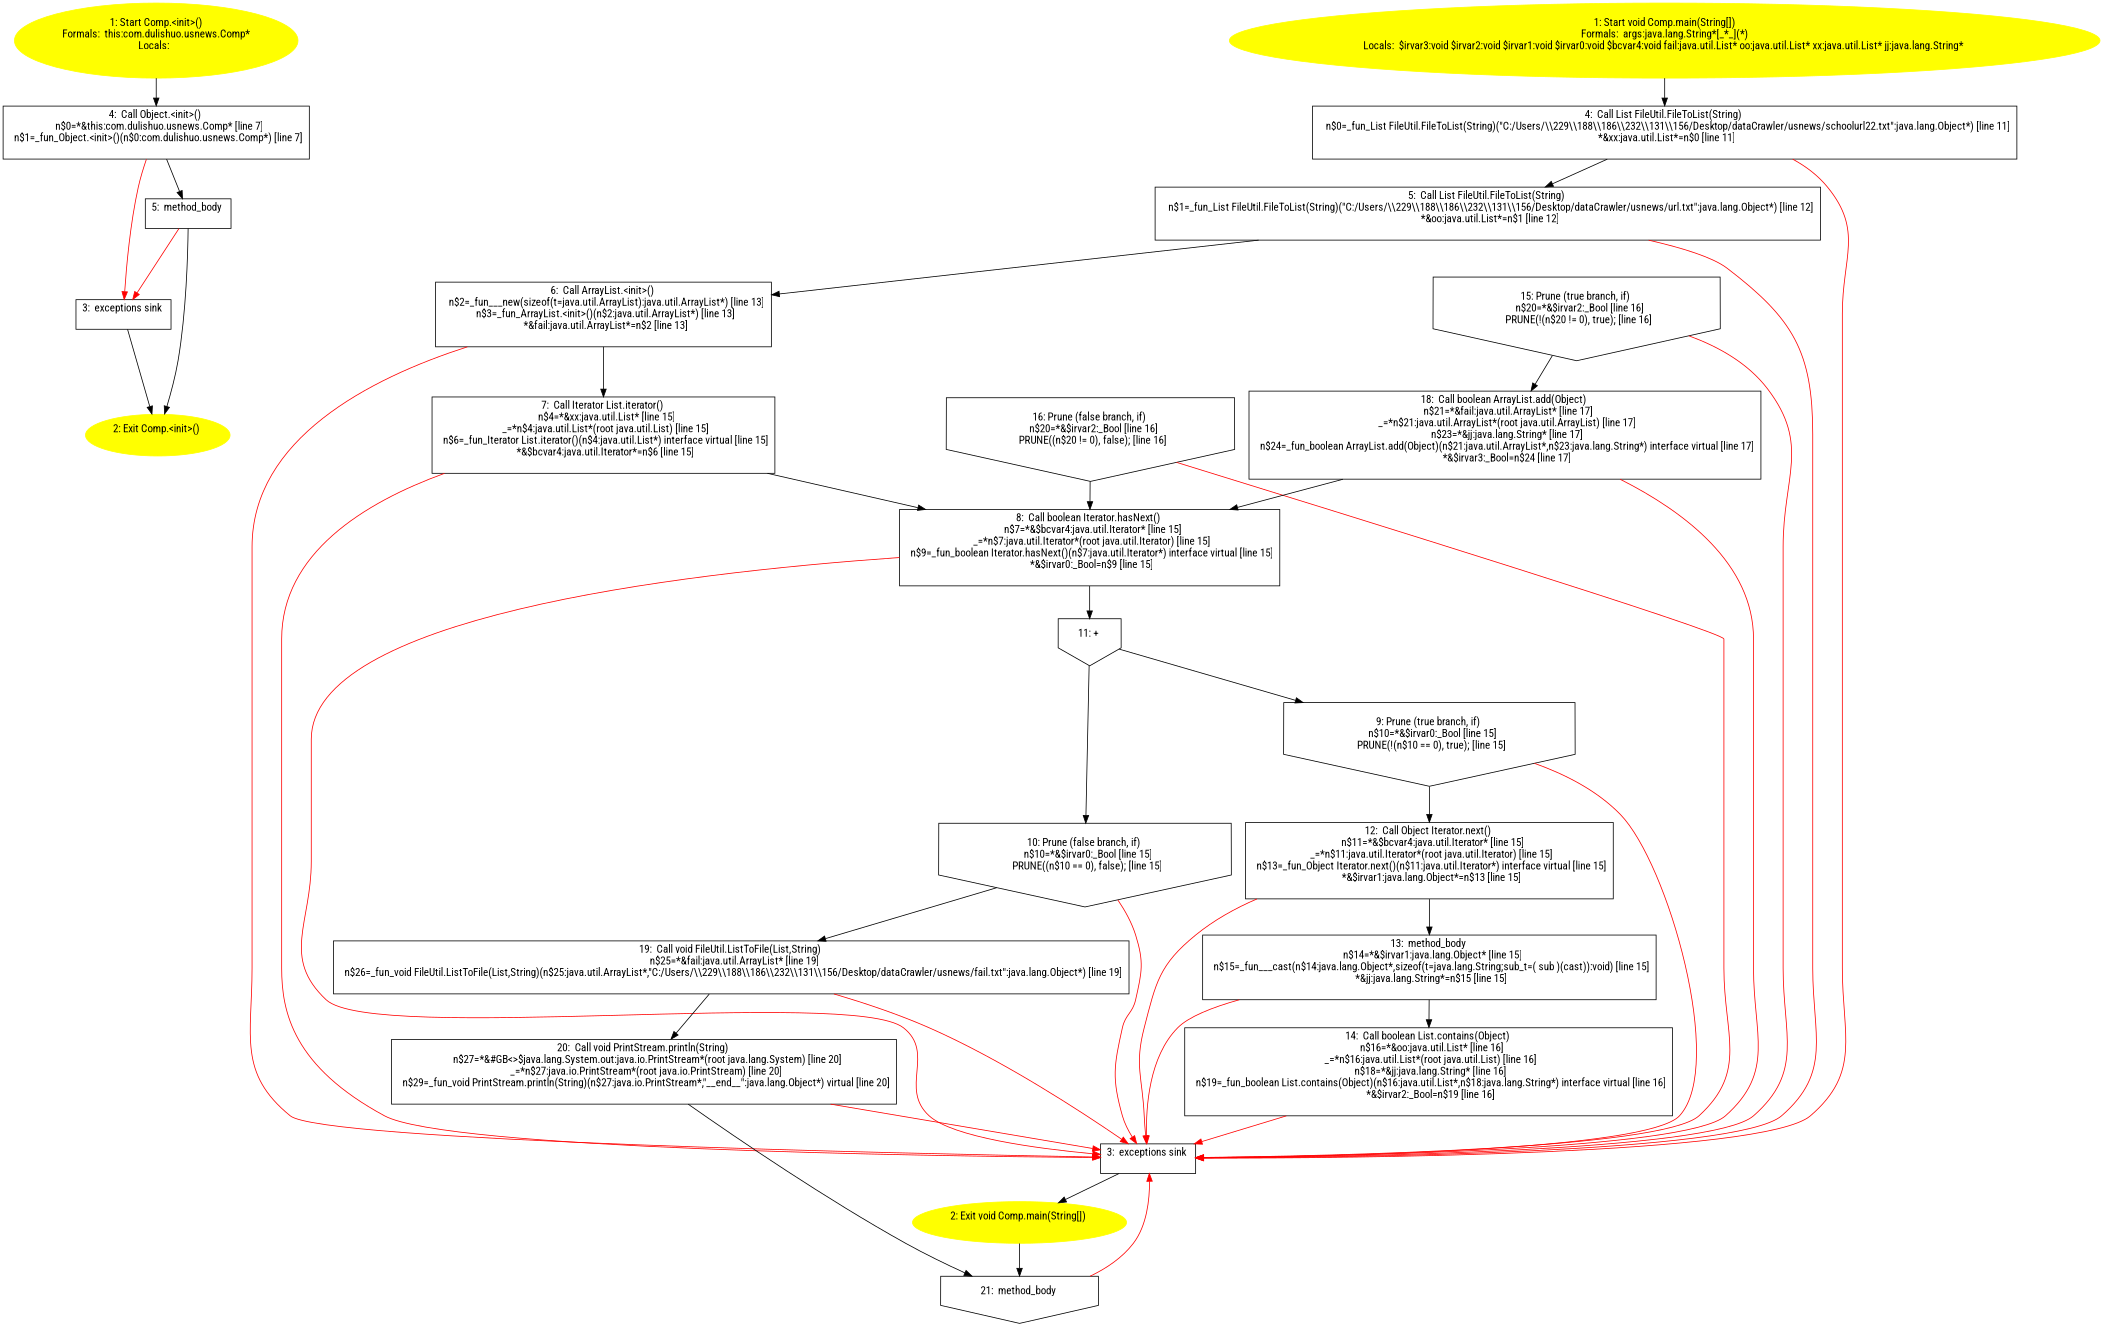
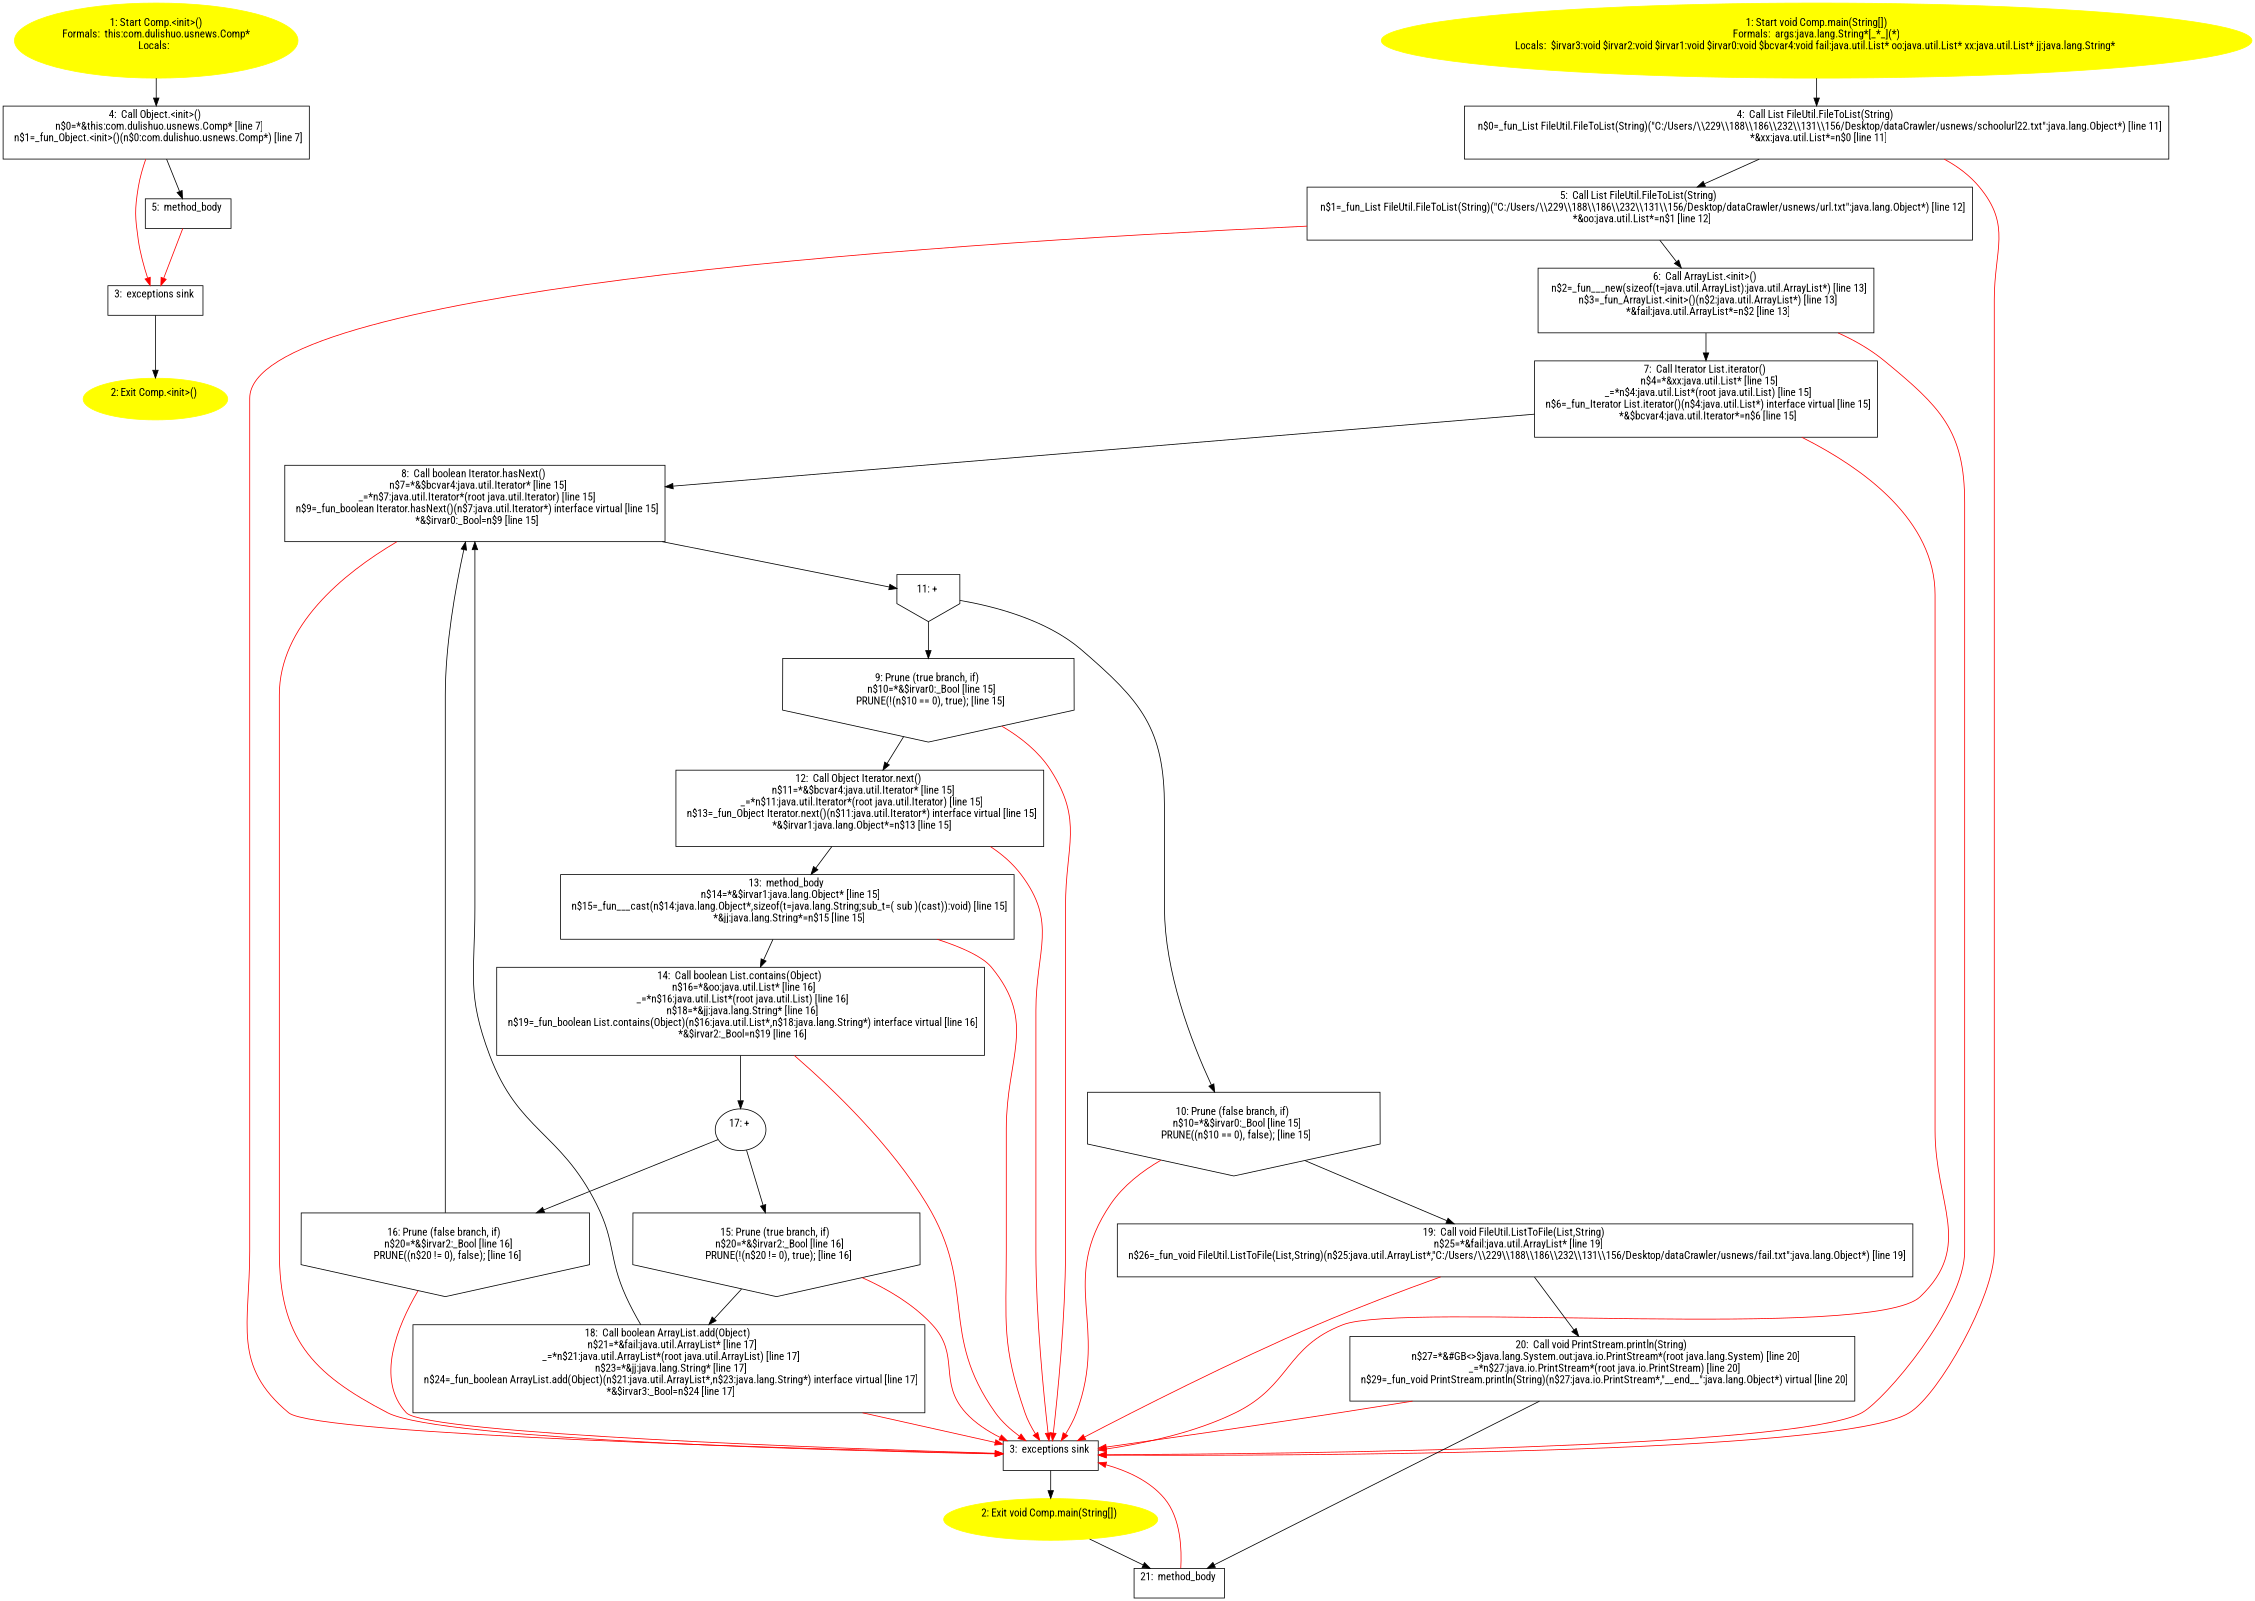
edge "5:  method_body" -> "2: Exit Comp.<init>()": removed
node "17: +": added
node "21:  method_body": shape invhouse -> box
